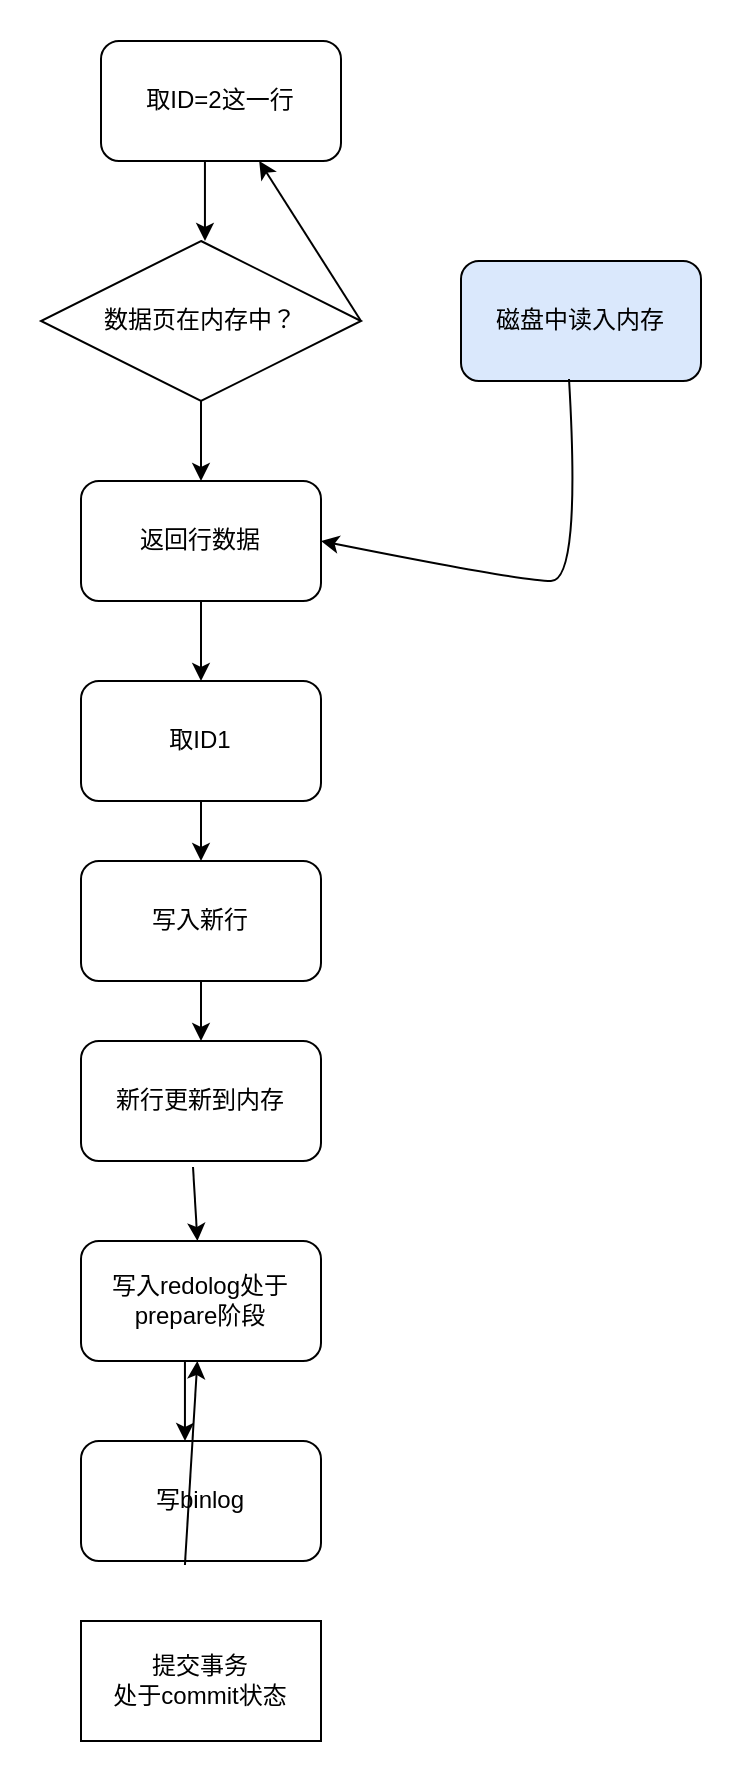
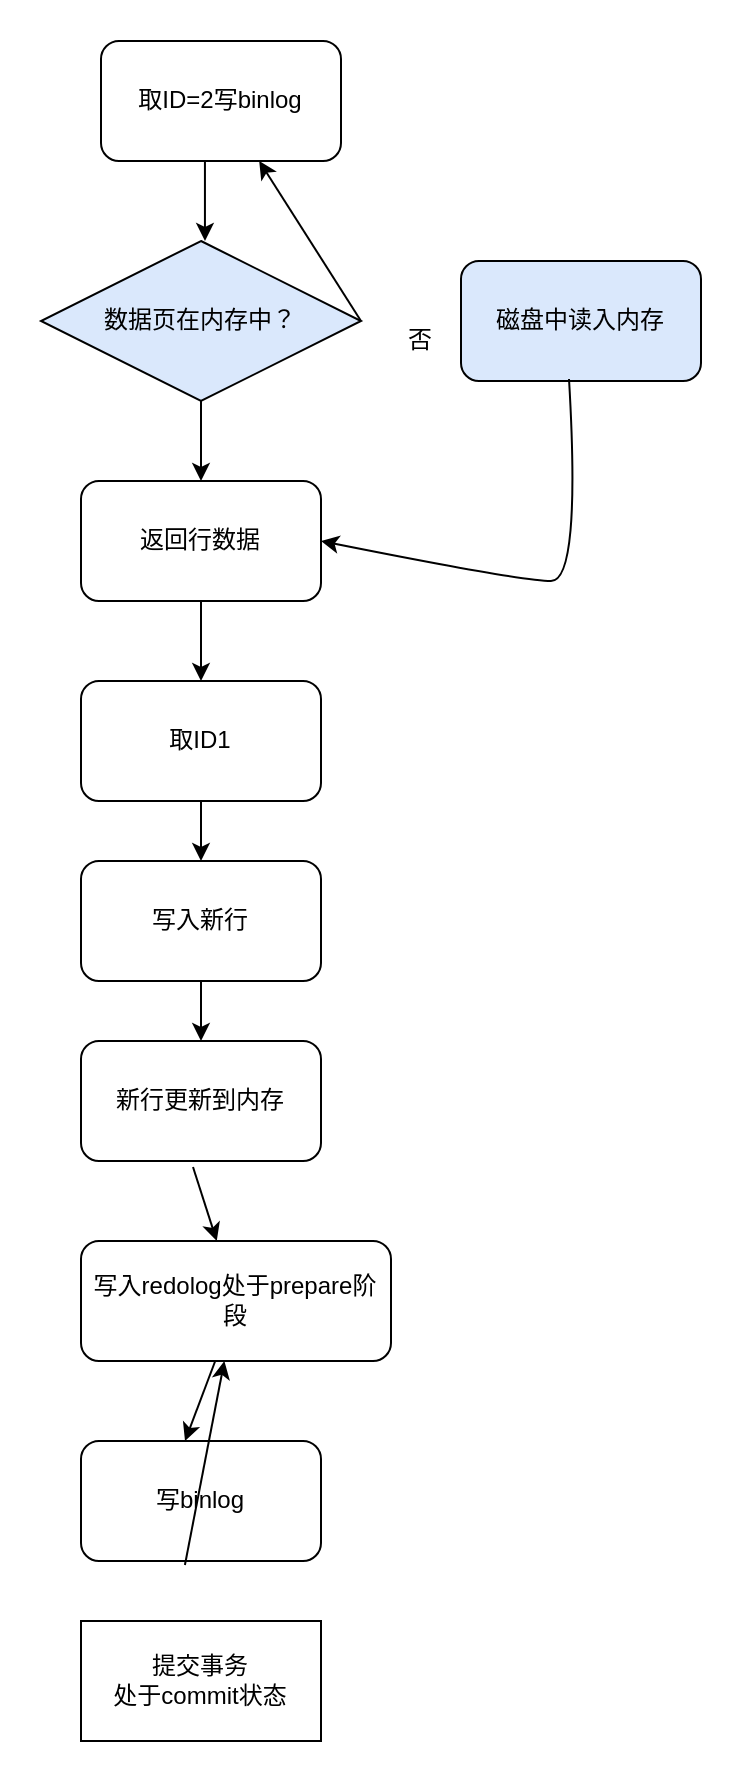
node "取ID=2这一行": label "取ID=2这一行" -> "取ID=2写binlog"
node "数据页在内存中？": fillcolor #ffffff -> #dae8fc
node "否": added
node "写入redolog处于prepare阶段": size 240x120 -> 310x120
